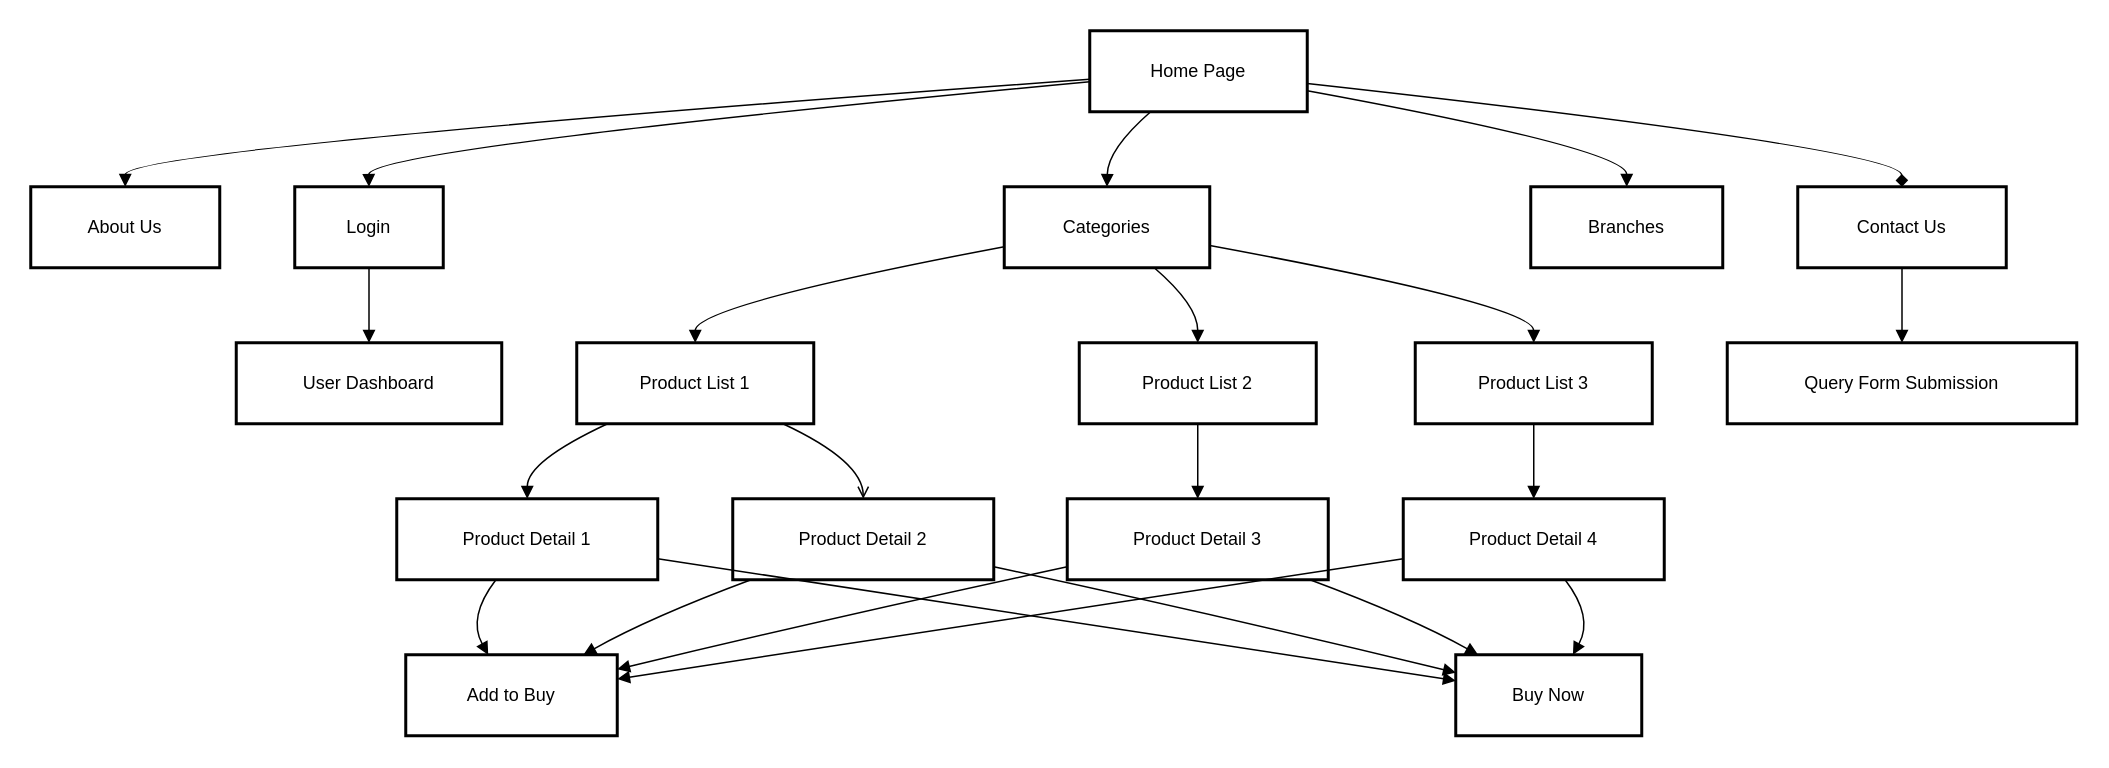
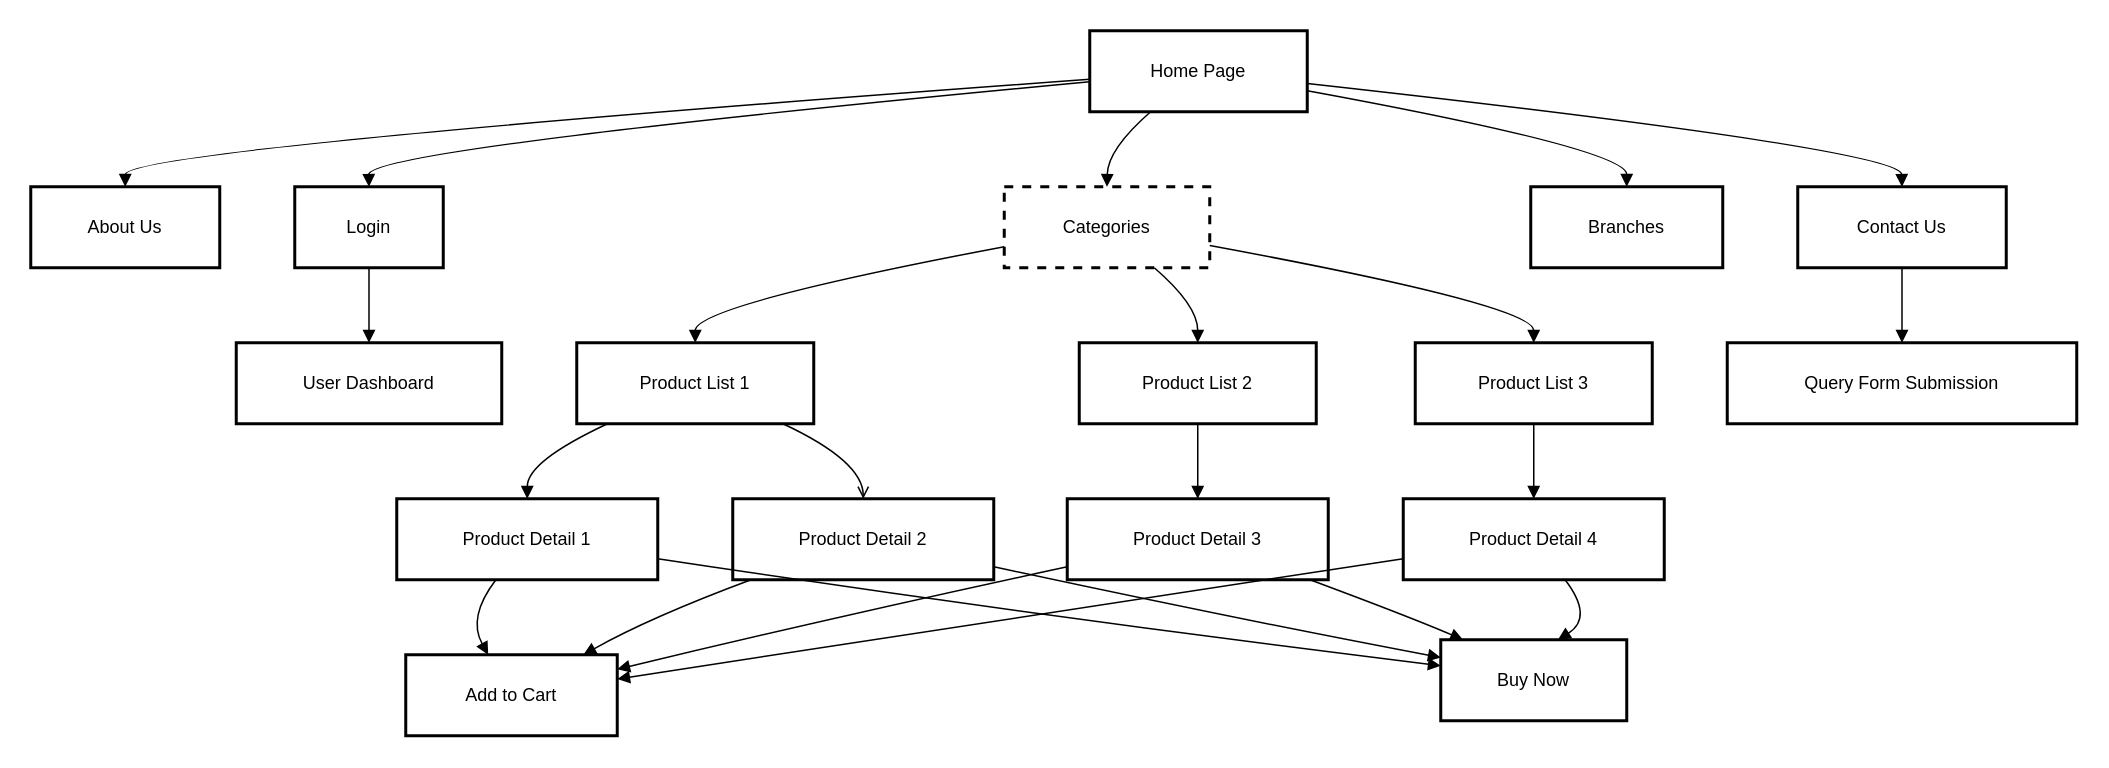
edge "Home Page" -> "Contact Us": arrowhead diamond -> block
node "Categories": style solid -> dashed
node "Add to Buy": label "Add to Buy" -> "Add to Cart"
node "Buy Now": moved (1549, 695) -> (1534, 680)
